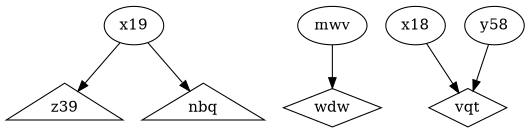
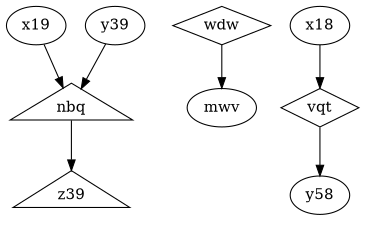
node "y39": added
edge "mwv" -> "wdw": reversed
edge "x19" -> "z39": now "nbq" -> "z39"
edge "y58" -> "vqt": reversed
